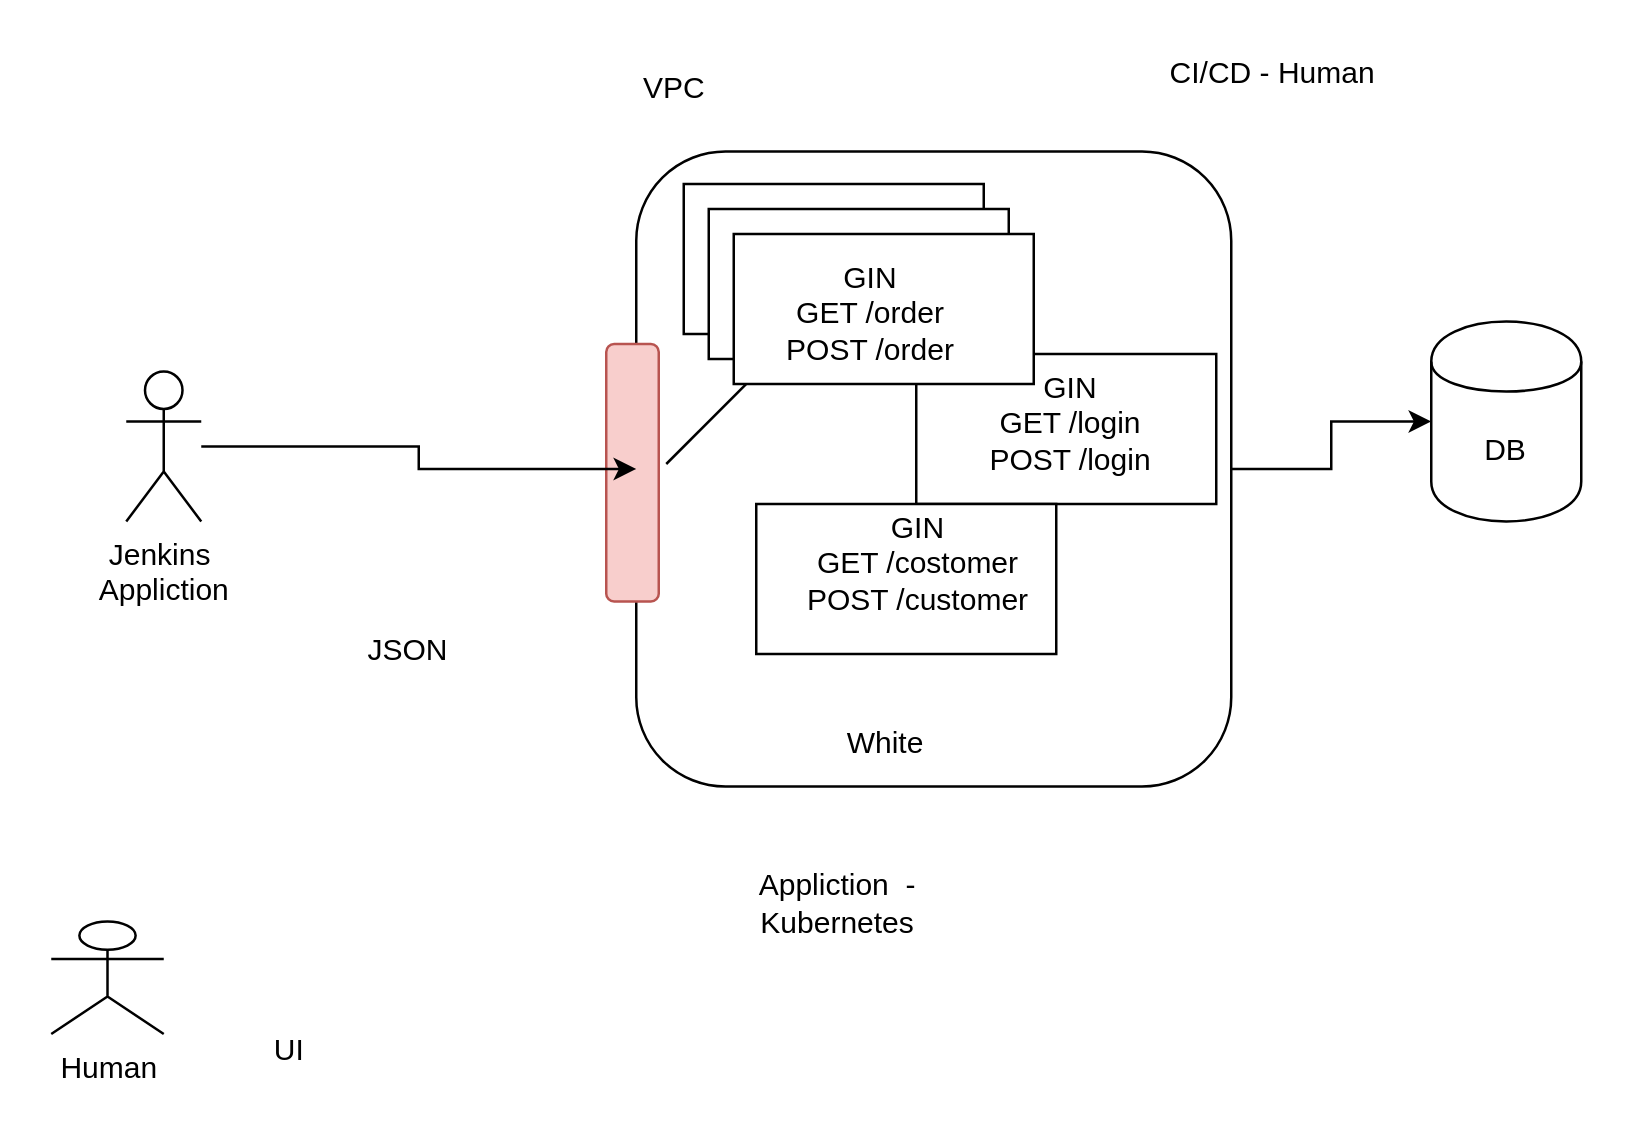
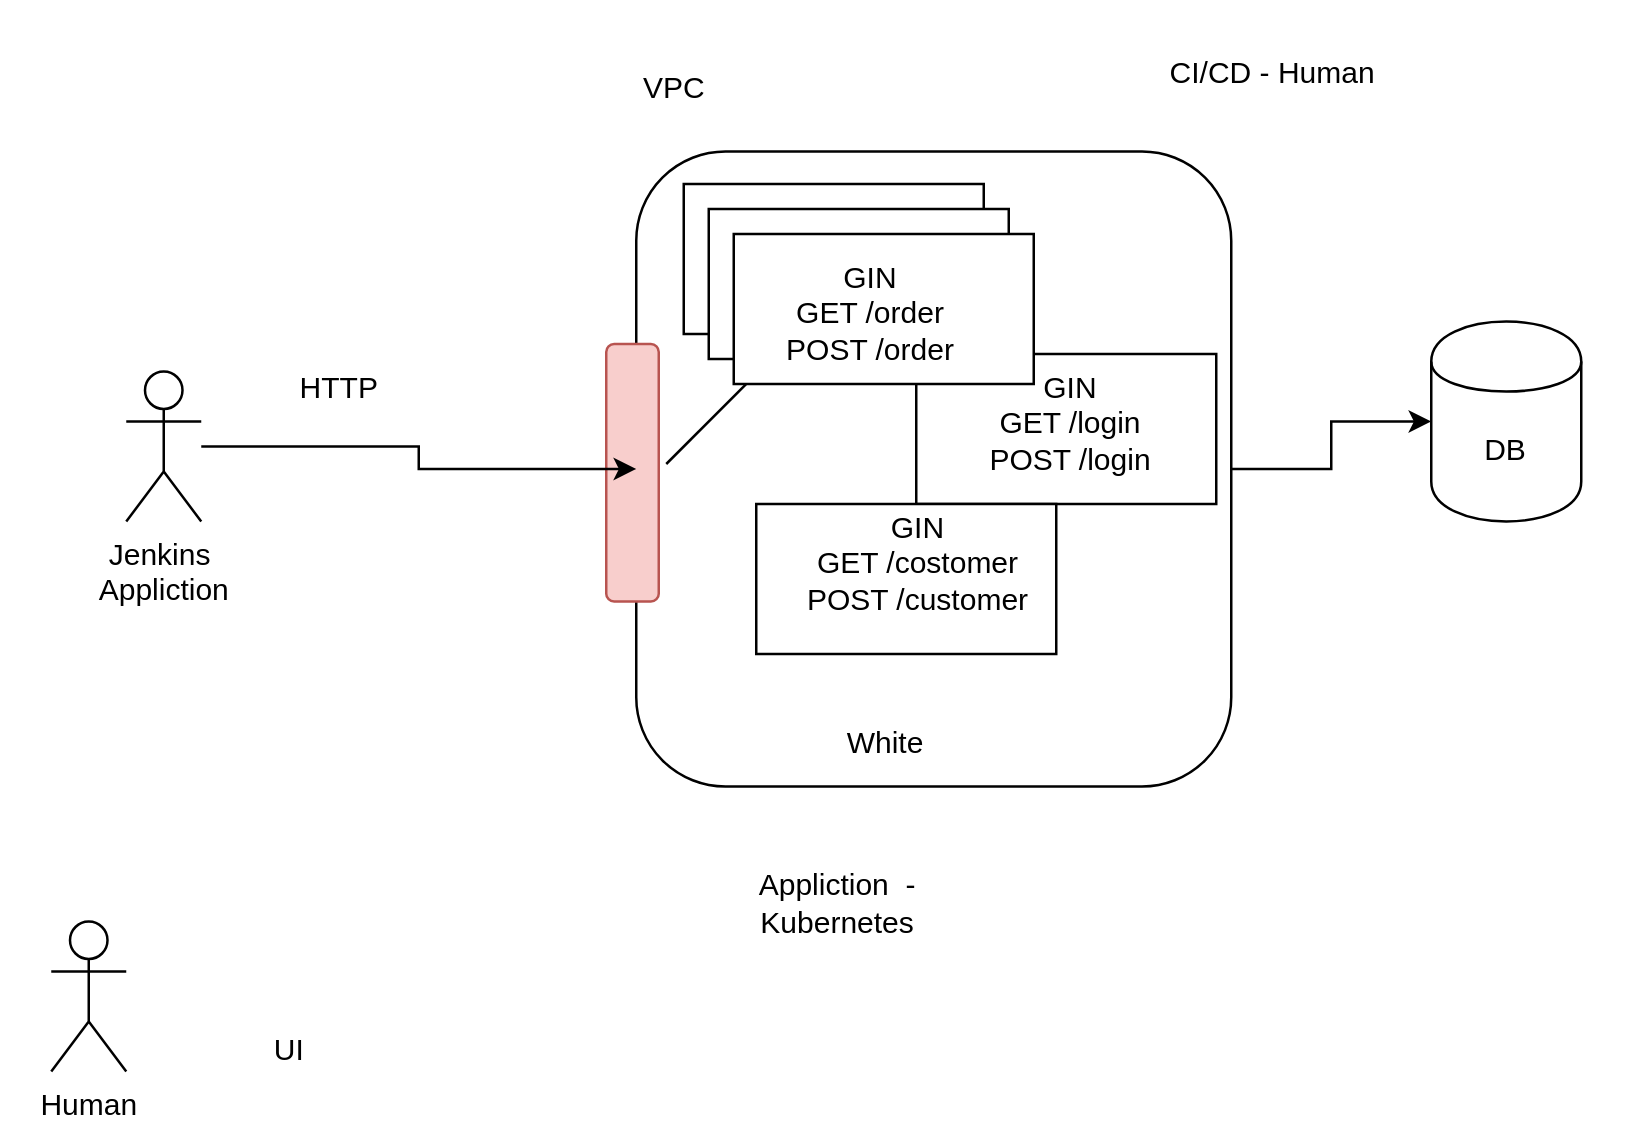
node "HTTP": added
node "JSON": removed
node "Human": size 113x113 -> 75x150
